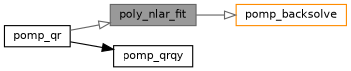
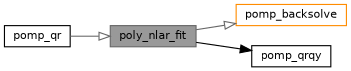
edge "pomp_qr" -> "pomp_qrqy": now "poly_nlar_fit" -> "pomp_qrqy"
